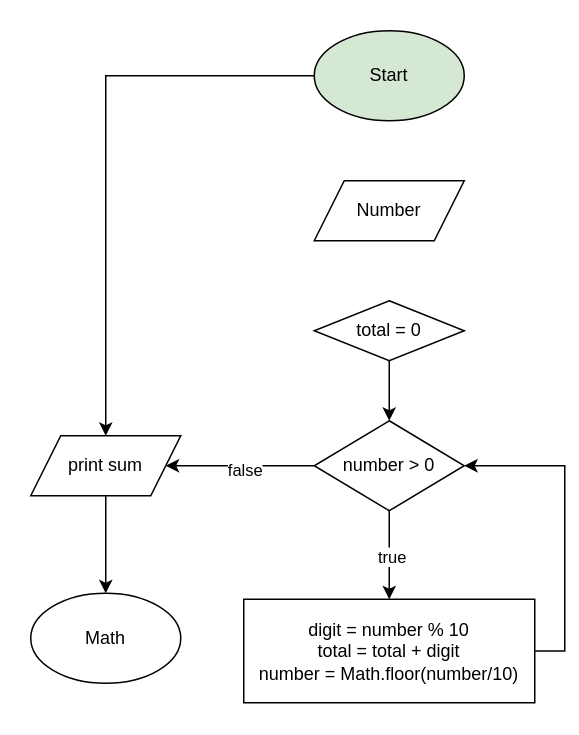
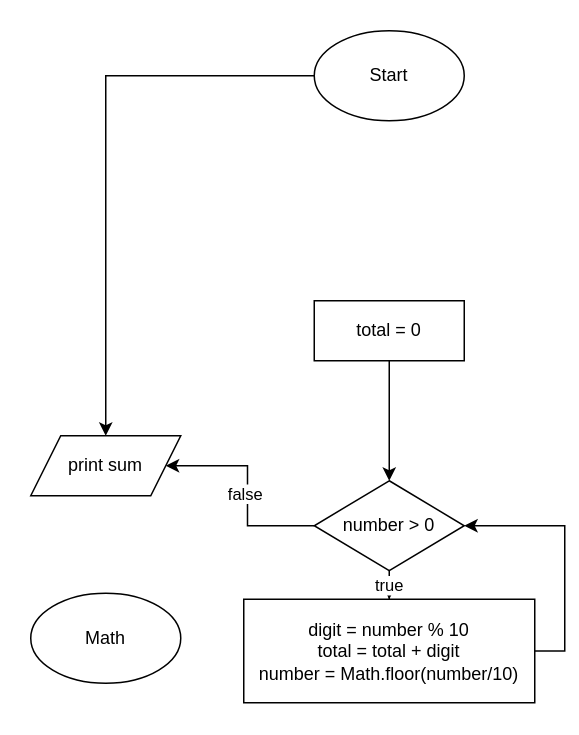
node "Start": fillcolor #d5e8d4 -> #ffffff
node "Number": removed
node "total = 0": shape diamond -> rectangle
node "number > 0": moved (389, 466) -> (389, 526)
edge "print sum" -> "Math": removed
